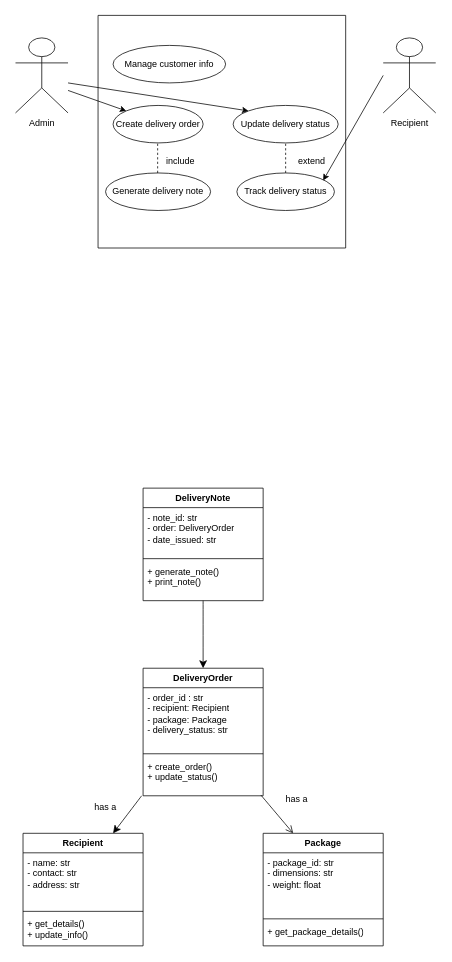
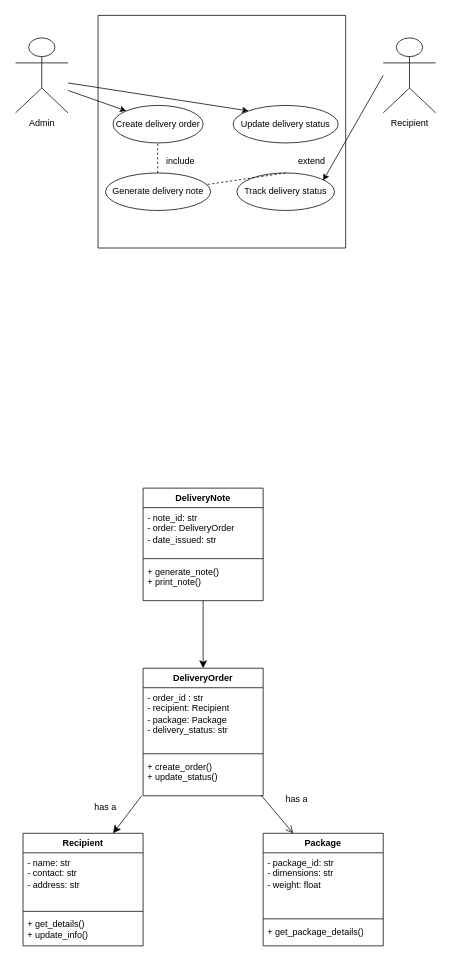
node "Manage customer info": removed
edge "Update delivery status" -- "Track delivery status": now "Generate delivery note" -- "Track delivery status"
